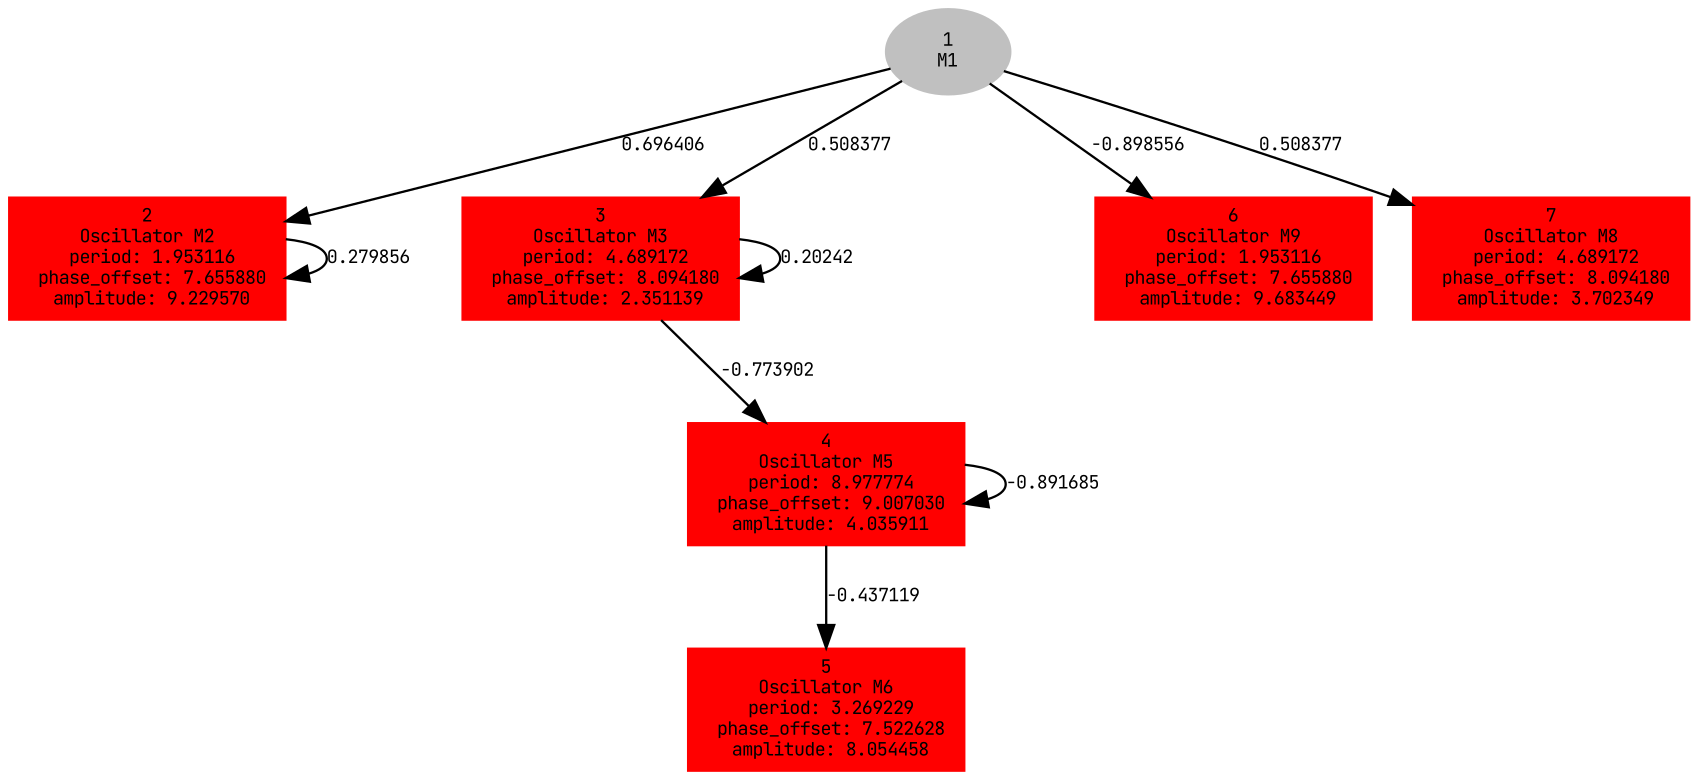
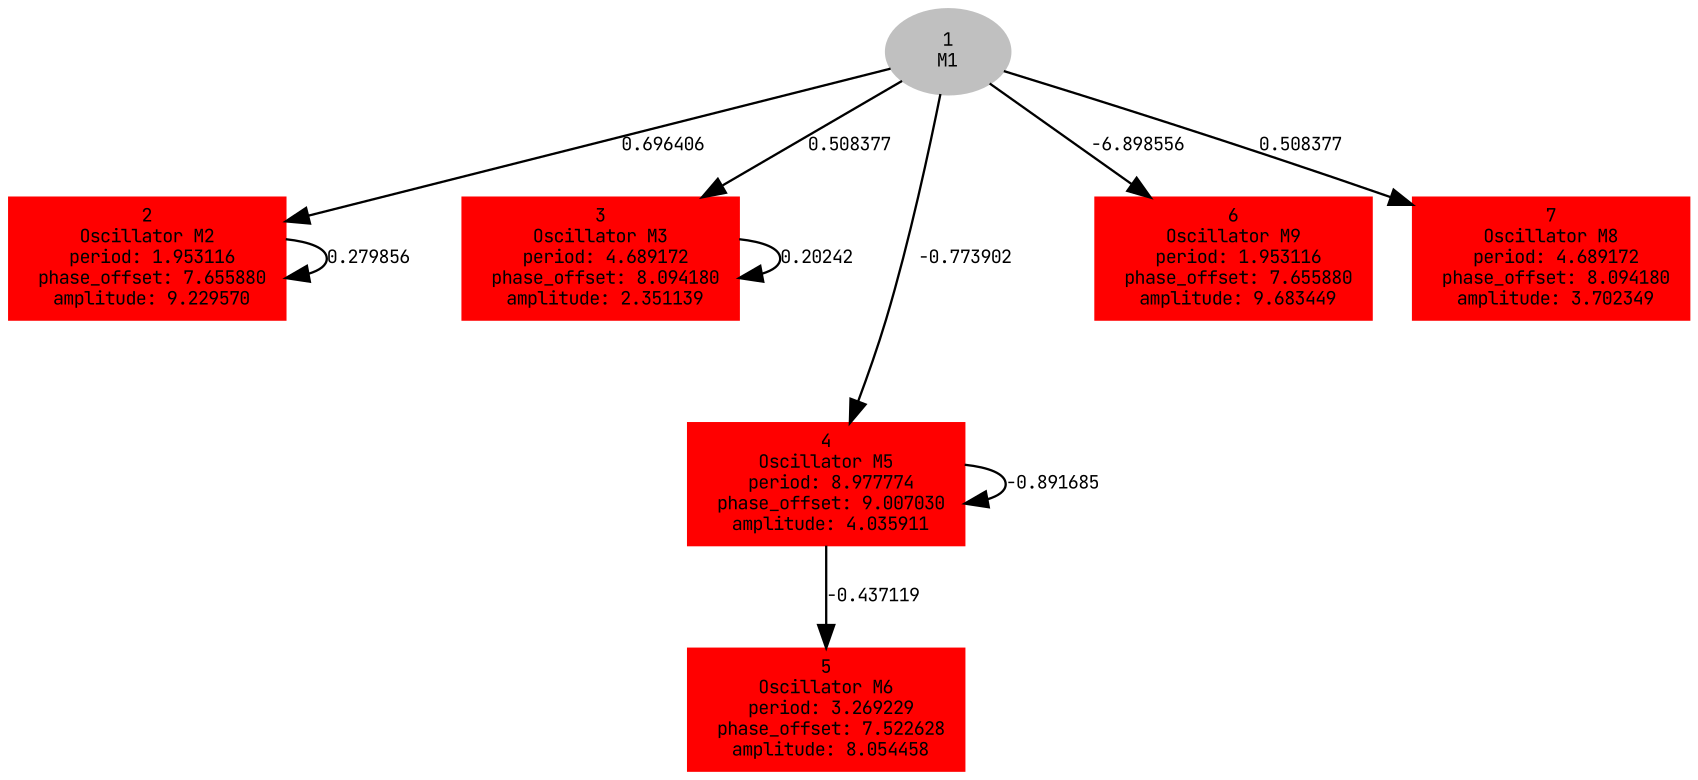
edge "1" -> "6": label "-0.898556 " -> "-6.898556 "
edge "3" -> "4": now "1" -> "4"
